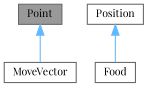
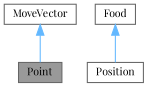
edge "MoveVector" -> "Point": reversed
edge "Food" -> "Position": reversed
